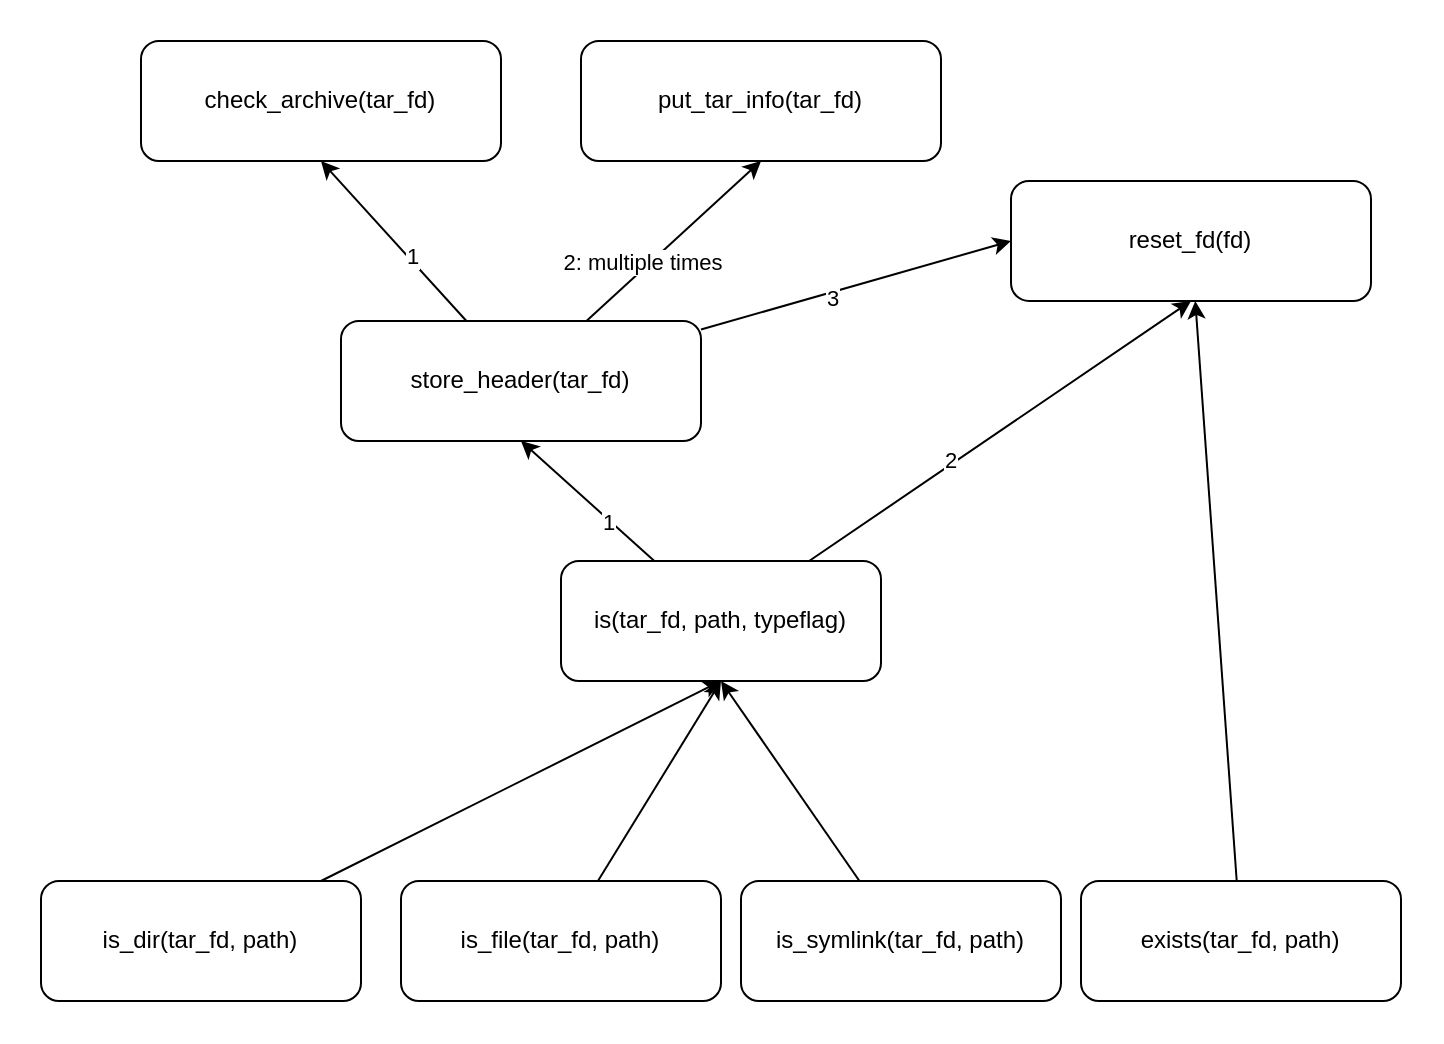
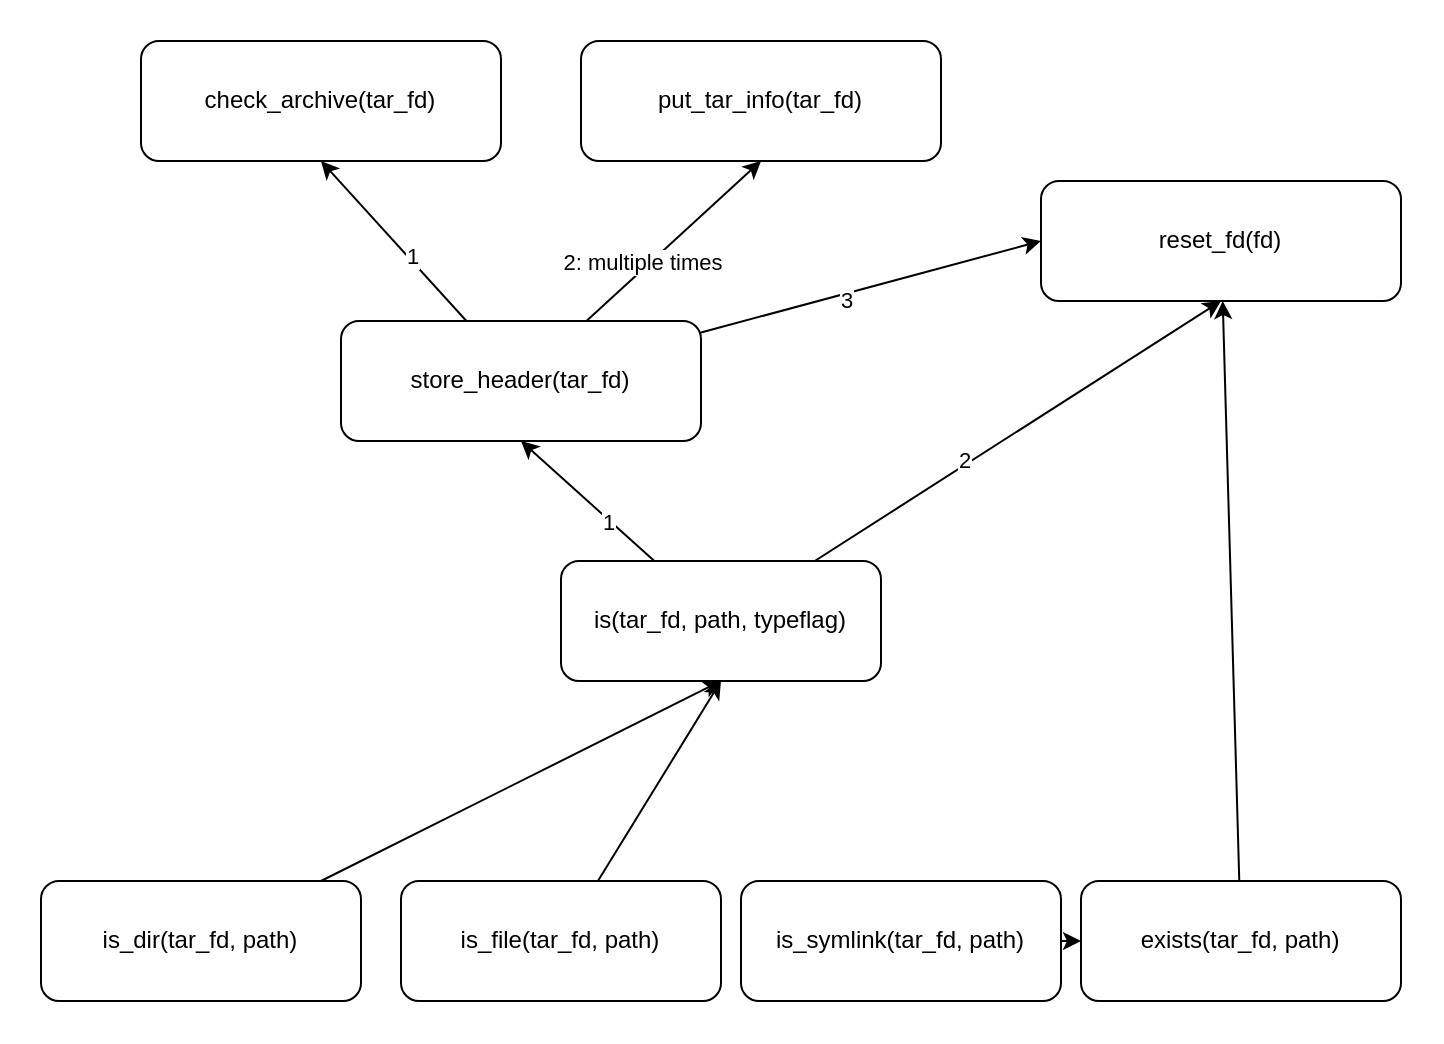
node "reset_fd(fd)": moved (1191, 241) -> (1221, 241)
edge "is_symlink(tar_fd, path)" -> "is(tar_fd, path, typeflag)": now "is_symlink(tar_fd, path)" -> "exists(tar_fd, path)"
